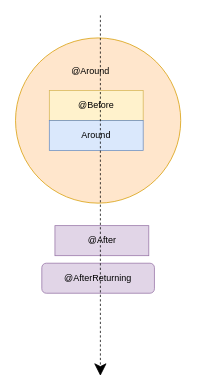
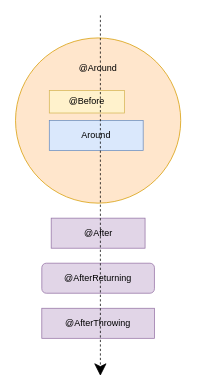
node "@Around": moved (90, 72) -> (98, 68)
node "@Before": size 94x30 -> 75x23
node "@After": moved (102, 240) -> (98, 233)
node "@AfterThrowing": added
